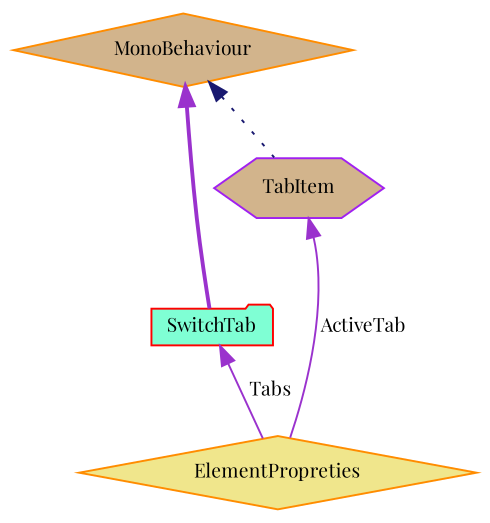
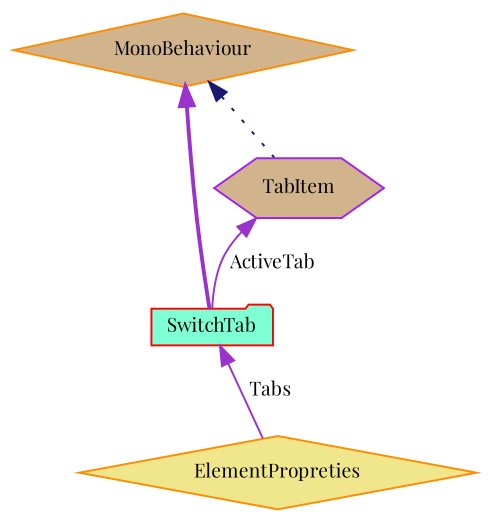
edge "ElementPropreties" -> "TabItem": now "SwitchTab" -> "TabItem"
